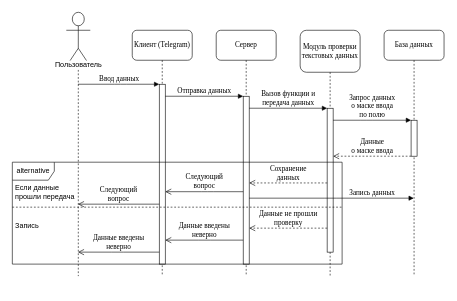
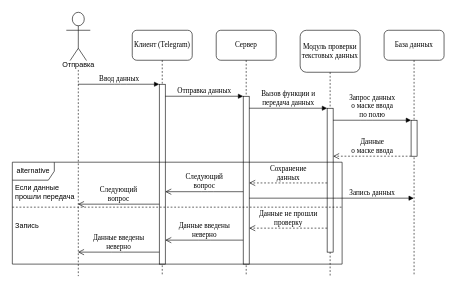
node "Пользователь": label "Пользователь" -> "Отправка"
